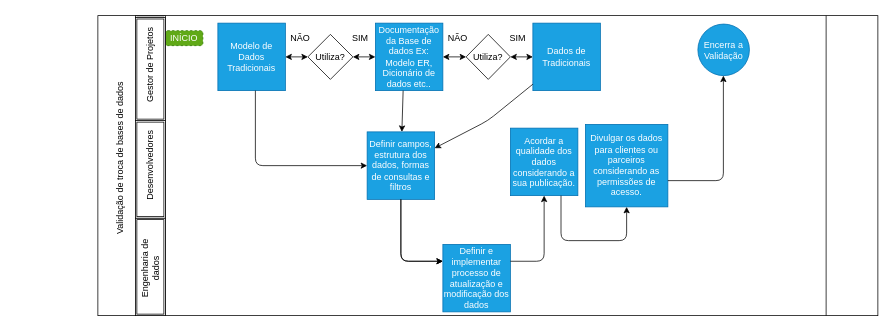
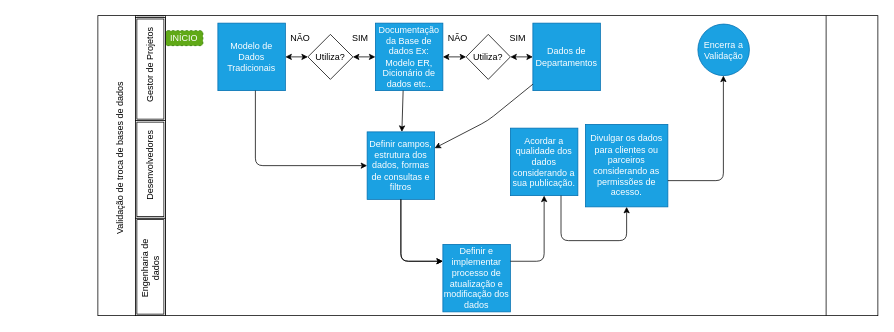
node "Dados de Tradicionais": label "Dados de Tradicionais" -> "Dados de Departamentos"
